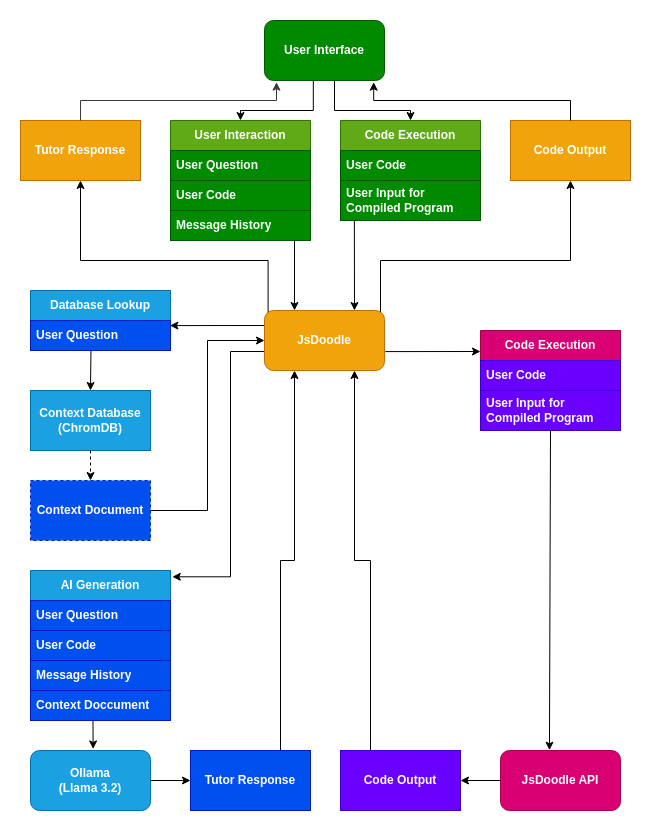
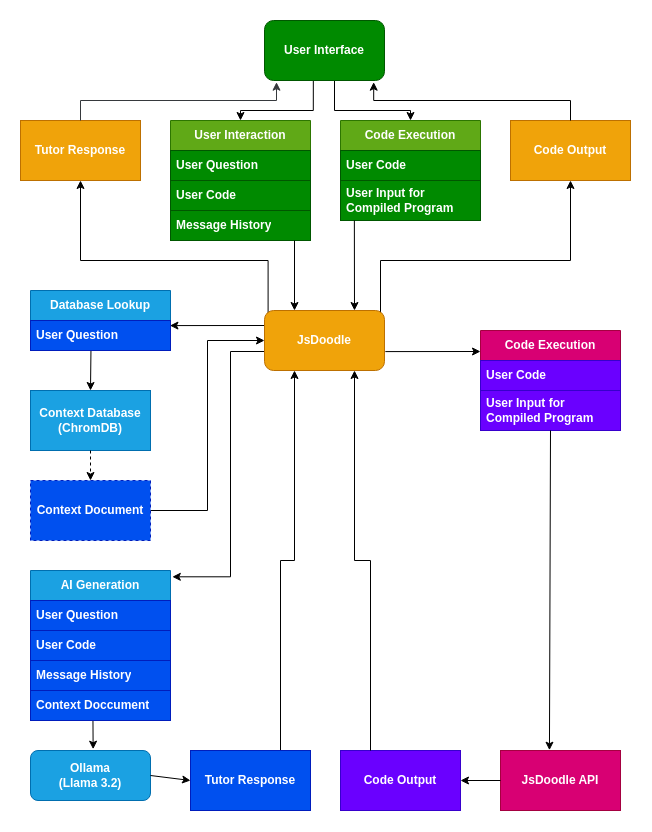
node "Ollama (Llama 3.2)": size 120x60 -> 120x50
node "JsDoodle API": shape rounded rectangle -> rectangle
